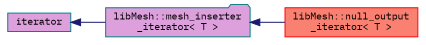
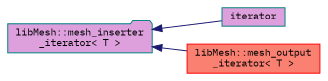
edge "libMesh::mesh_inserter _iterator< T >" -> "iterator": reversed
node "libMesh::null_output _iterator< T >": label "libMesh::null_output _iterator< T >" -> "libMesh::mesh_output _iterator< T >"
